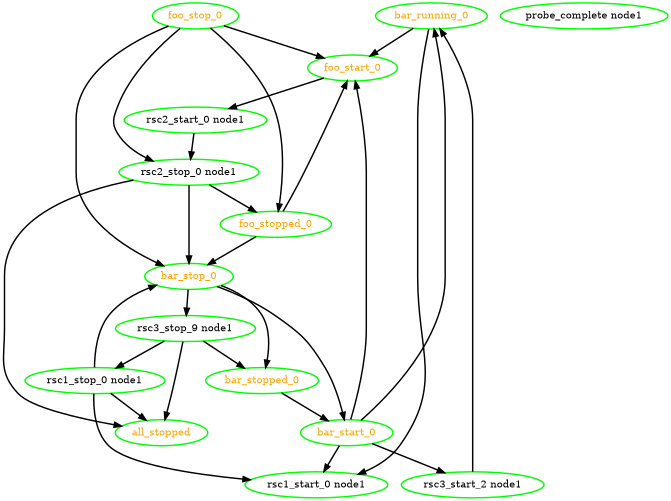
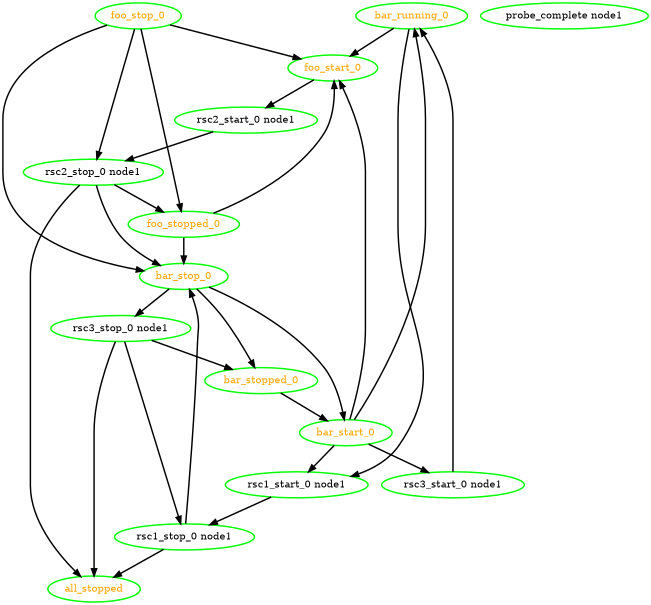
node "rsc3_stop_9 node1": label "rsc3_stop_9 node1" -> "rsc3_stop_0 node1"
edge "rsc1_stop_0 node1" -> "rsc1_start_0 node1": reversed
node "rsc3_start_2 node1": label "rsc3_start_2 node1" -> "rsc3_start_0 node1"
